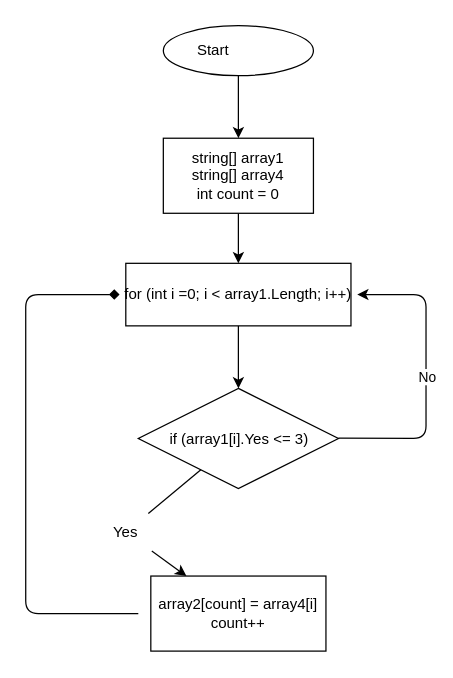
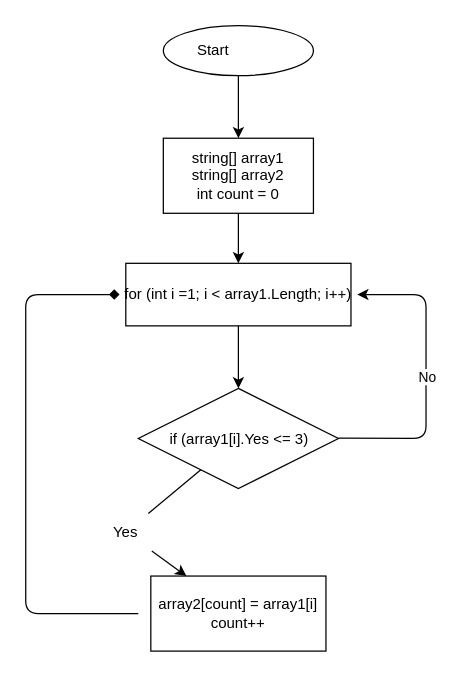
node "string[] array1 string[] array4 int count = 0": label "string[] array1 string[] array4 int count = 0" -> "string[] array1 string[] array2 int count = 0"
node "for (int i =0; i < array1.Length; i++)": label "for (int i =0; i < array1.Length; i++)" -> "for (int i =1; i < array1.Length; i++)"
node "array2[count] = array4[i] count++": label "array2[count] = array4[i] count++" -> "array2[count] = array1[i] count++"
